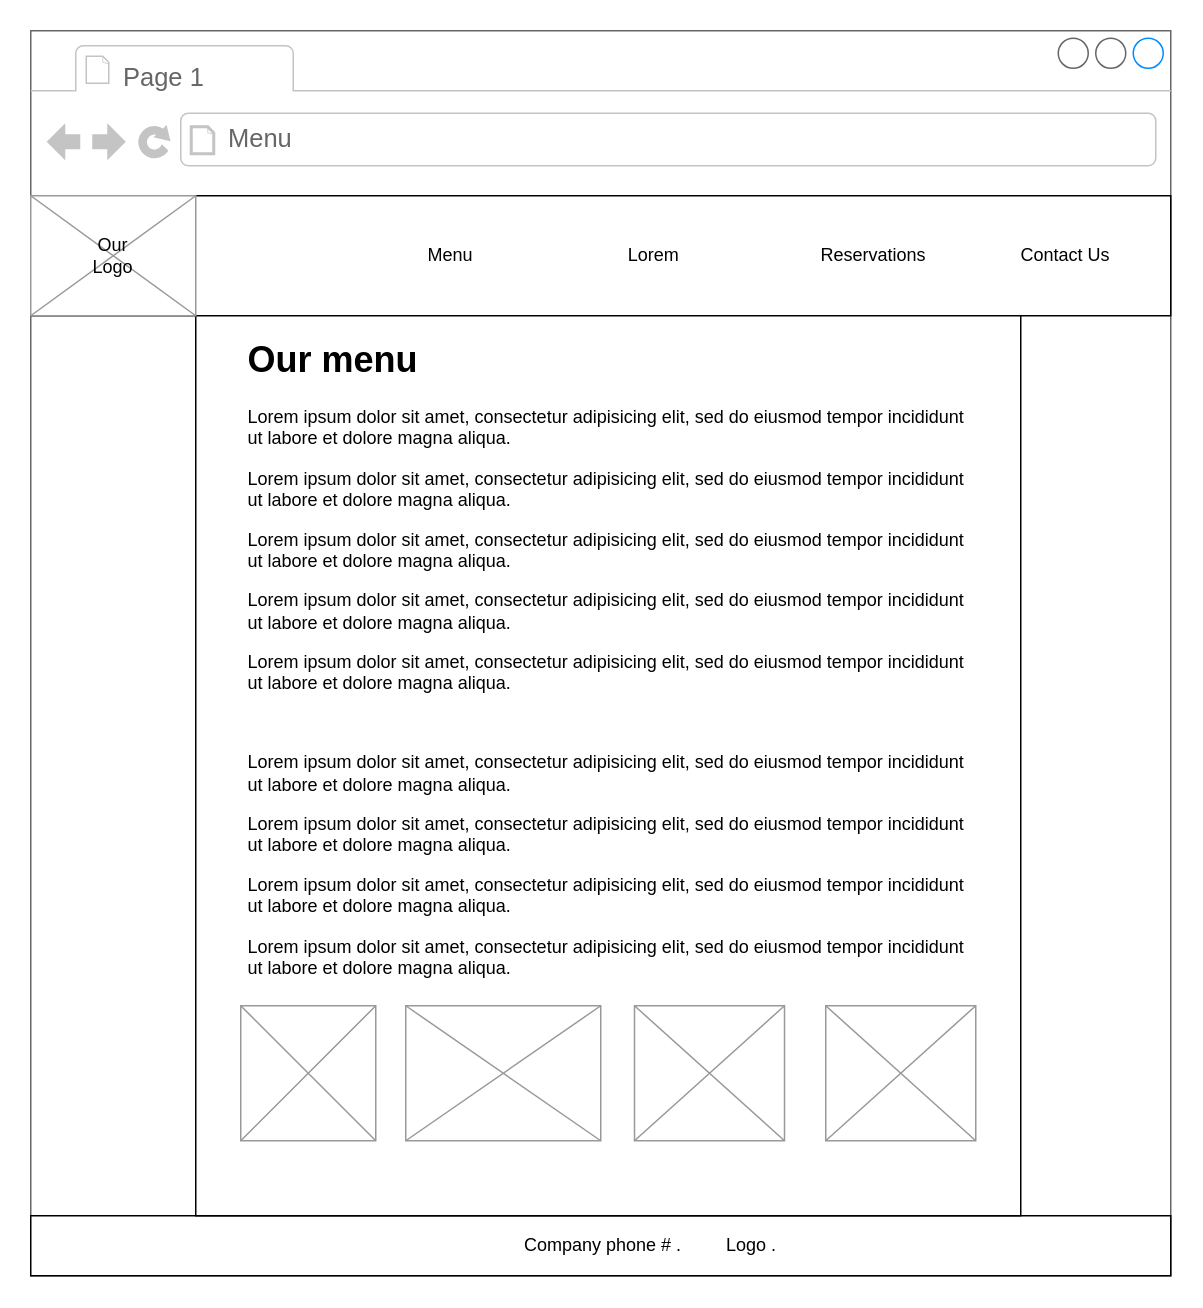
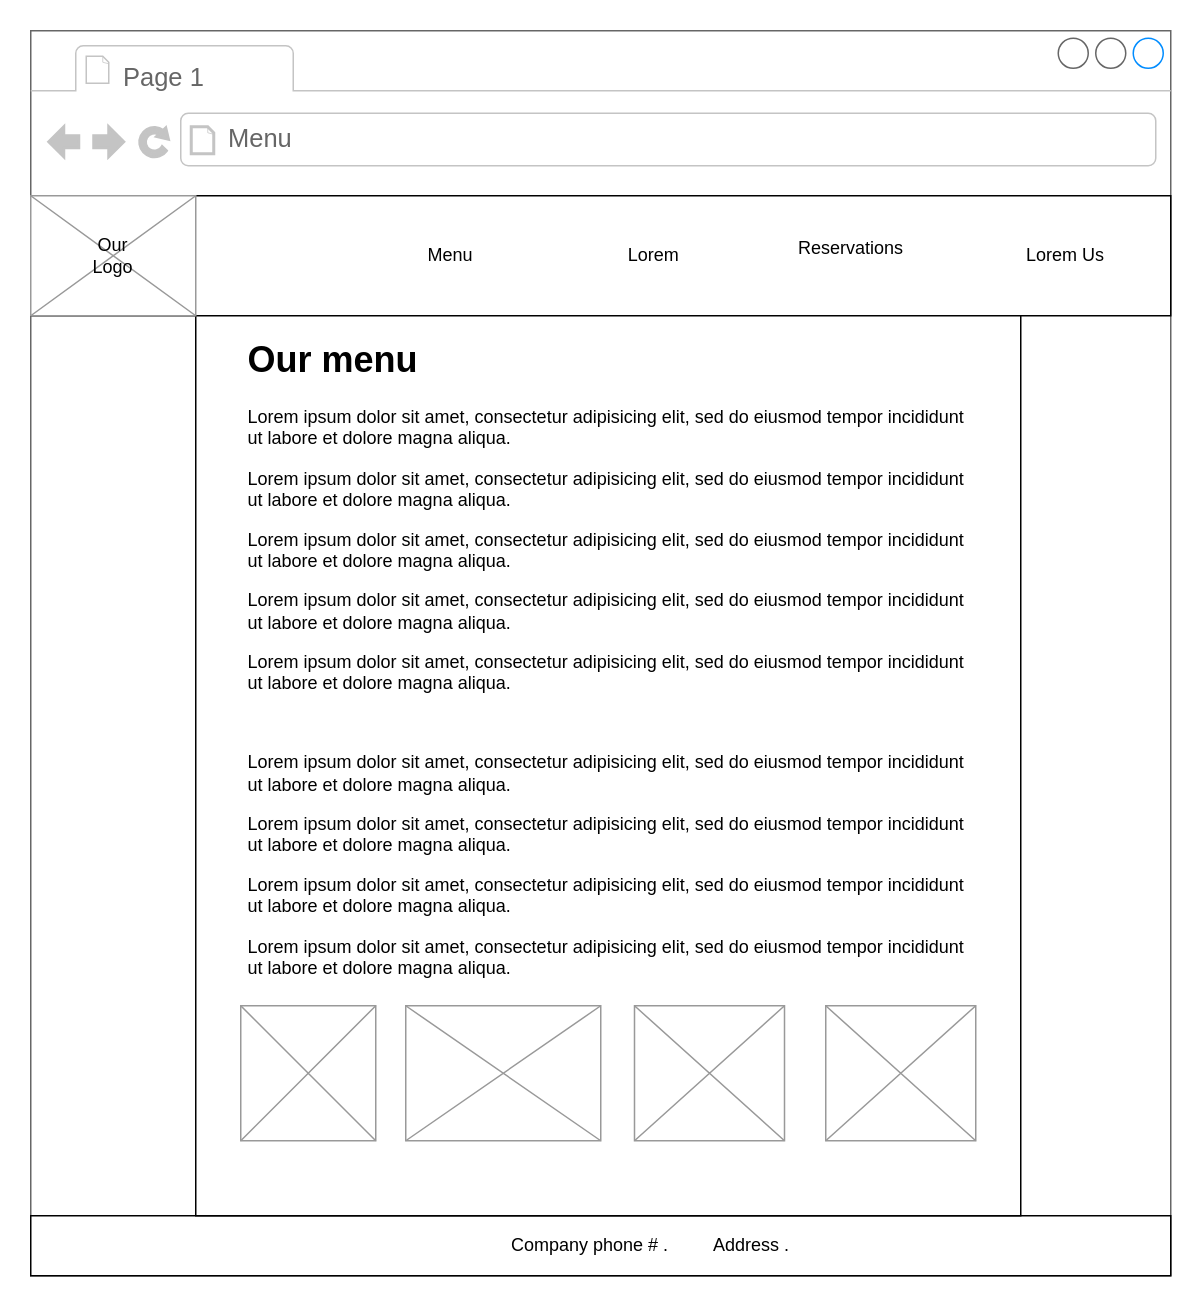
node "Reservations": moved (873, 256) -> (851, 248)
node "Contact Us": label "Contact Us" -> "Lorem Us"
node "Company phone # . Logo .": label "Company phone # . Logo ." -> "Company phone # . Address ."
